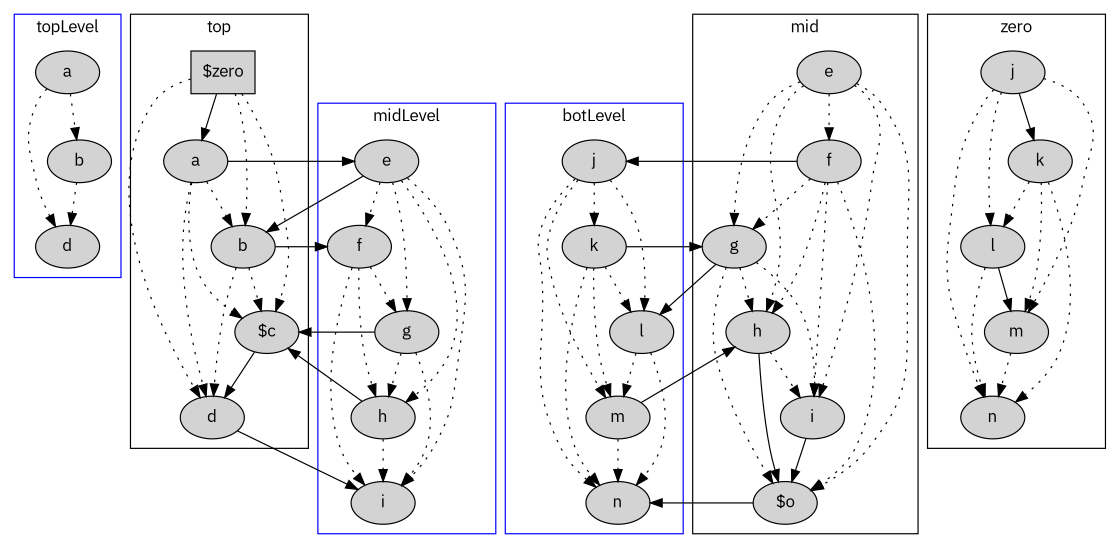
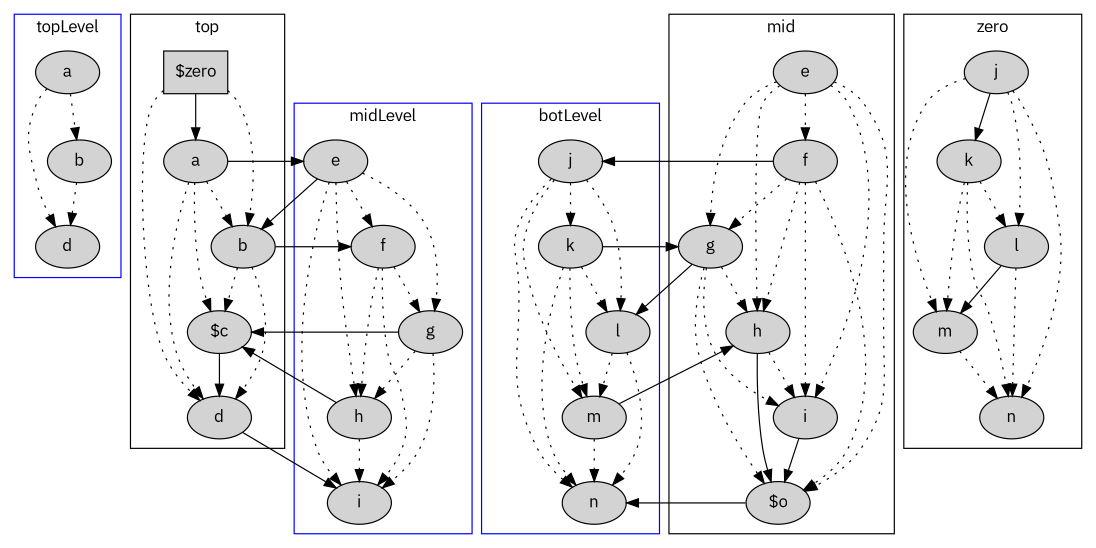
edge "$zero" -> "$c": removed
